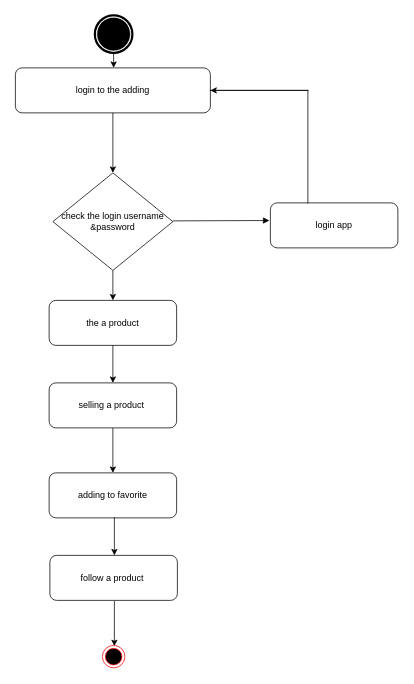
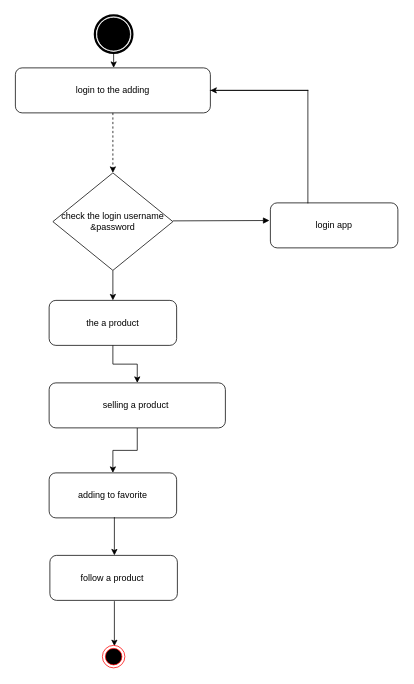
edge "login to the adding" -> "check the login username &password": style solid -> dashed
node "selling a product": size 128x45 -> 176x45
